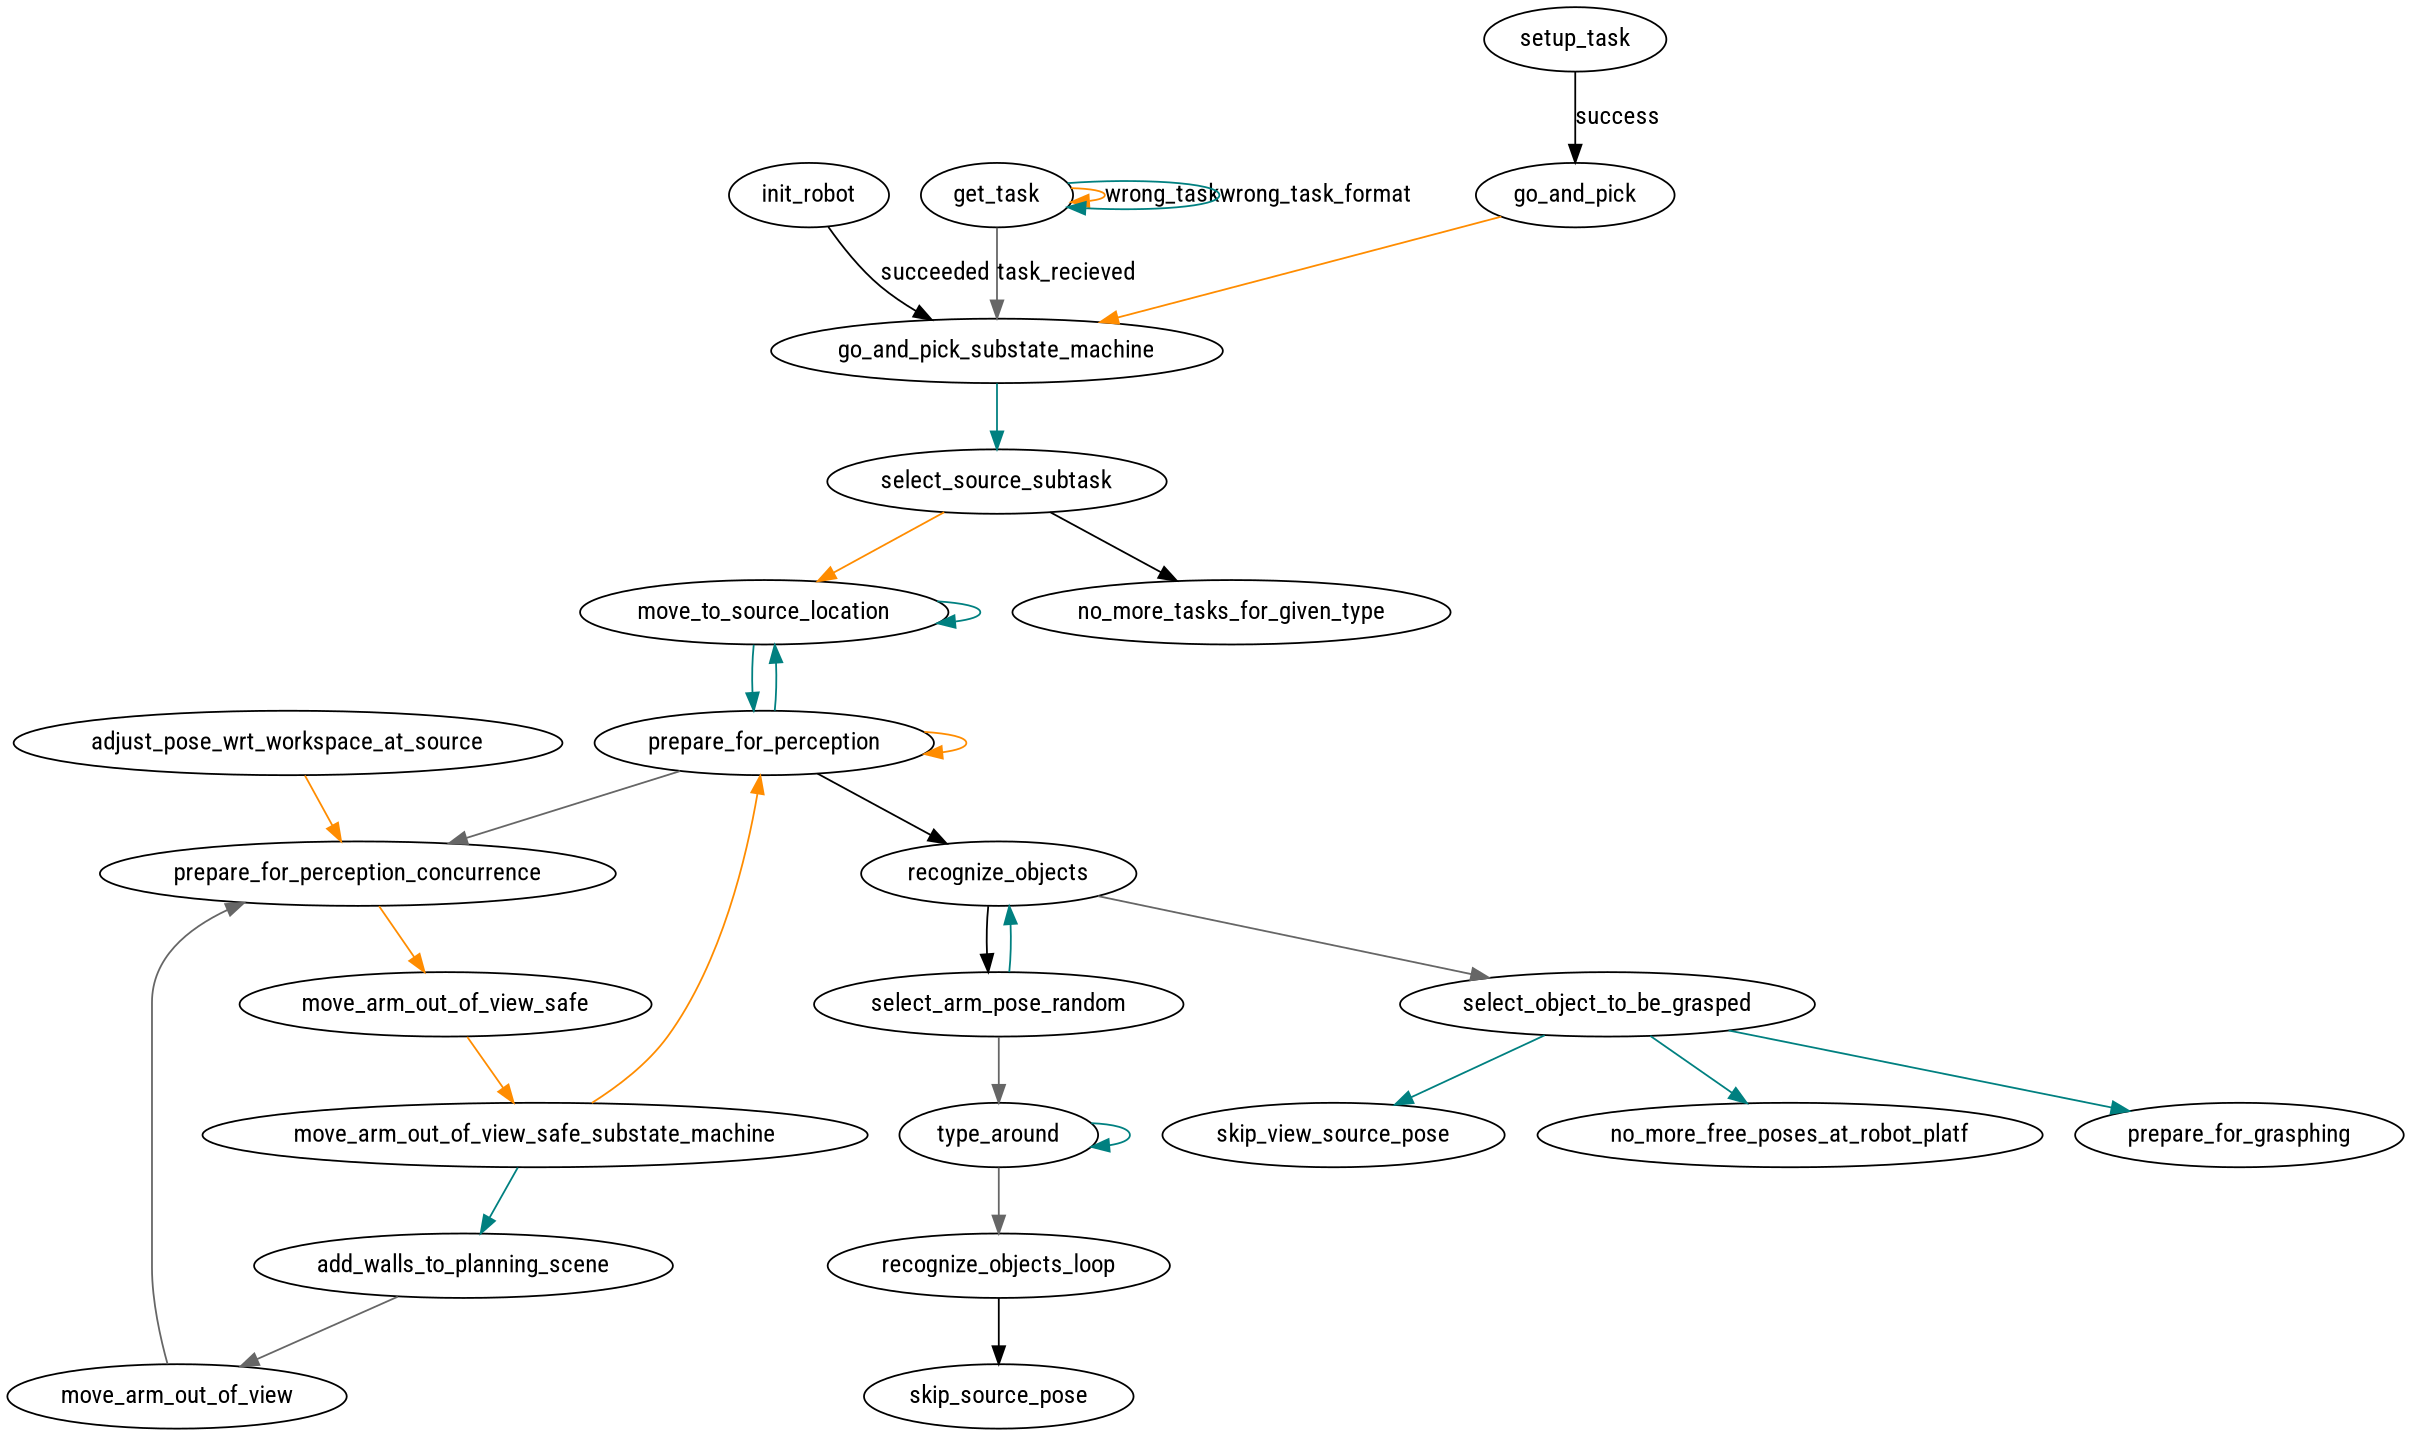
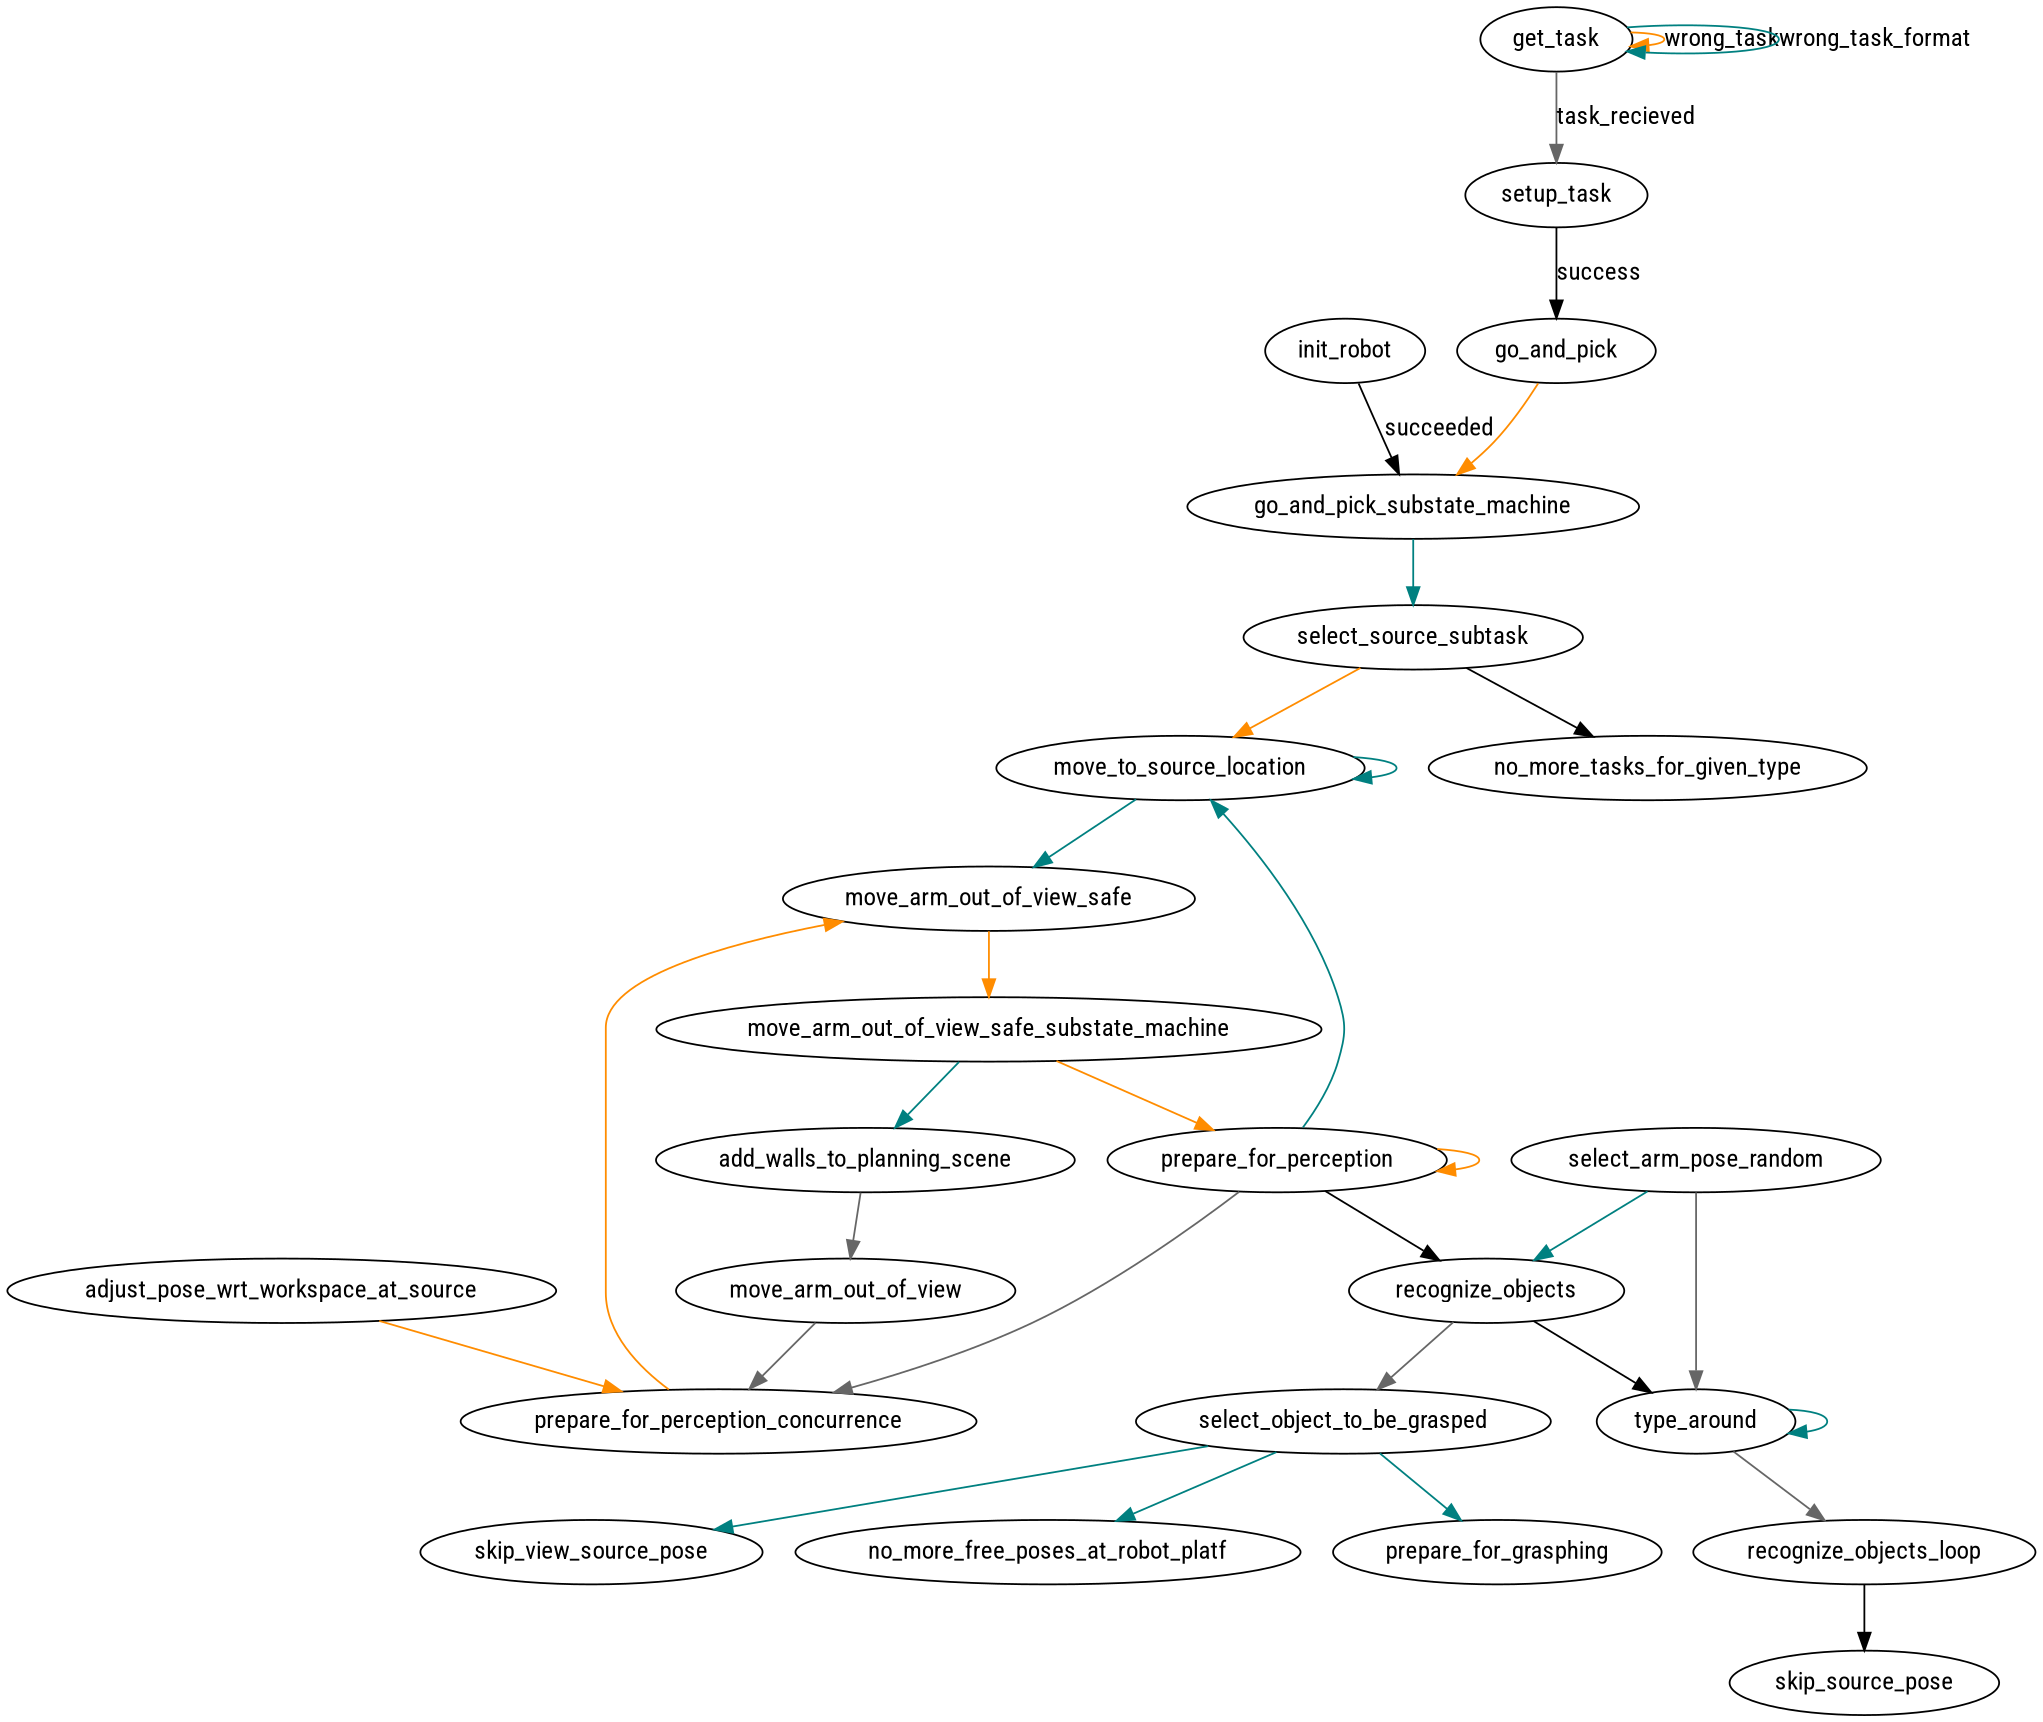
edge "get_task" -> "go_and_pick_substate_machine": now "get_task" -> "setup_task"
edge "move_to_source_location" -> "prepare_for_perception": now "move_to_source_location" -> "move_arm_out_of_view_safe"
edge "recognize_objects" -> "select_arm_pose_random": now "recognize_objects" -> "type_around"
